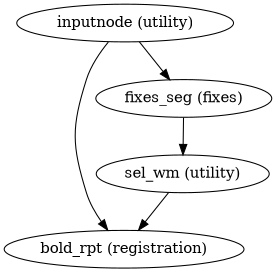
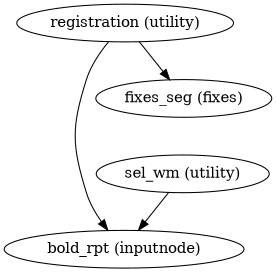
node "inputnode (utility)": label "inputnode (utility)" -> "registration (utility)"
edge "fixes_seg (fixes)" -> "sel_wm (utility)": removed
node "bold_rpt (registration)": label "bold_rpt (registration)" -> "bold_rpt (inputnode)"
